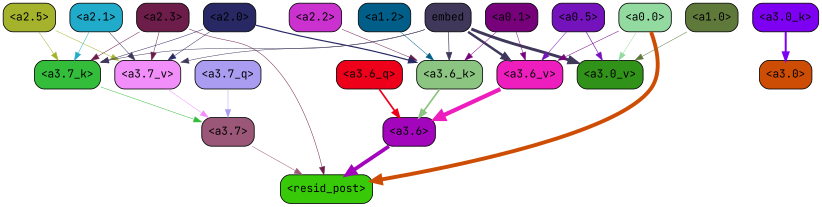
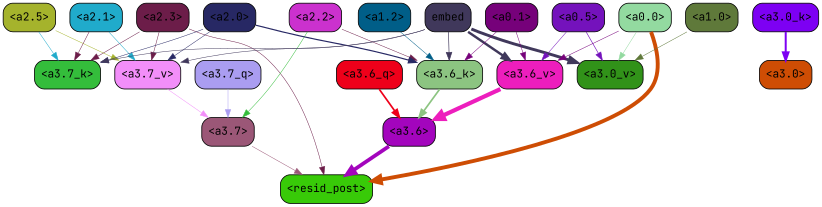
edge "<a2.1>" -> "<a3.7_k>": color #20abcb -> #6c1d49
edge "<a2.1>" -> "<a3.7_v>": color #40385b -> #20abcb
edge "<a2.5>" -> "<a3.7_k>": color #a5b32c -> #20abcb
edge "<a3.7_k>" -> "<a3.7>": now "<a2.2>" -> "<a3.7>"
